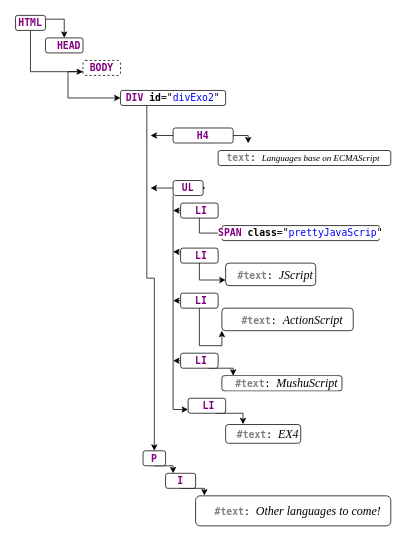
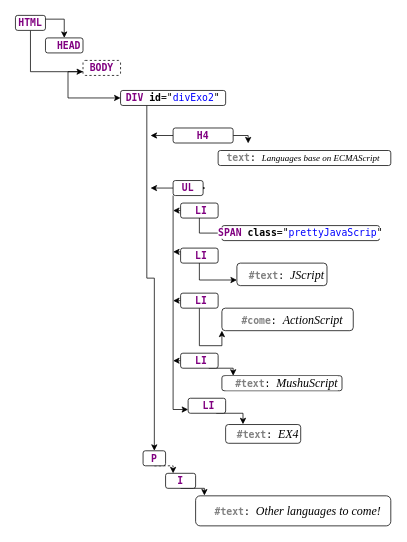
node "#text: JScript": moved (270, 274) -> (282, 274)
node "#text: ActionScript": label "#text: ActionScript" -> "#come: ActionScript"
edge "P" -> "I": style solid -> dashed
